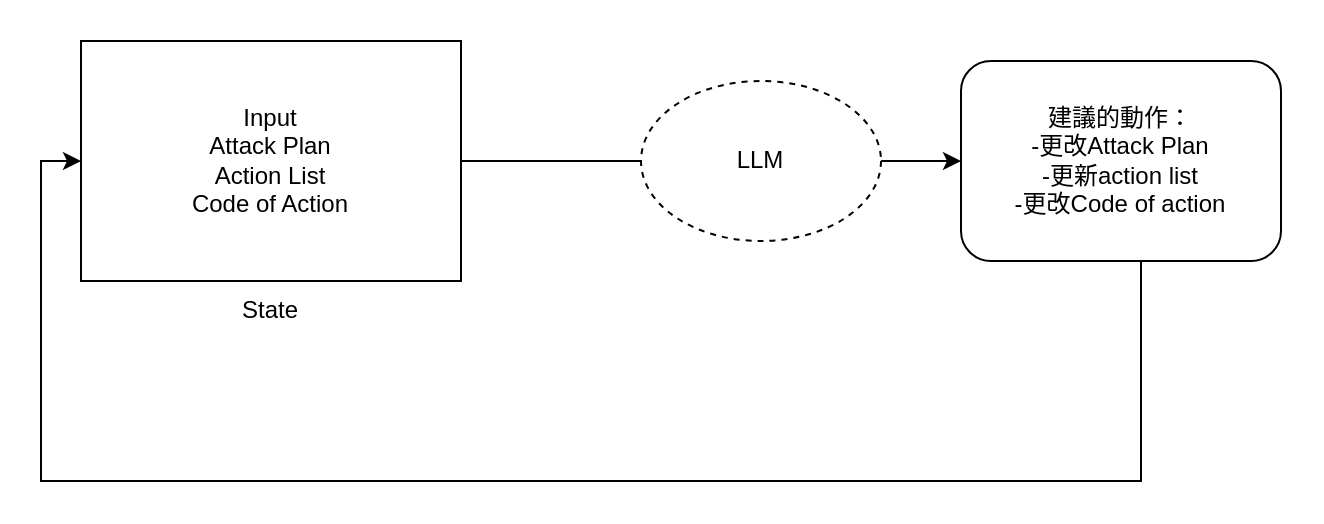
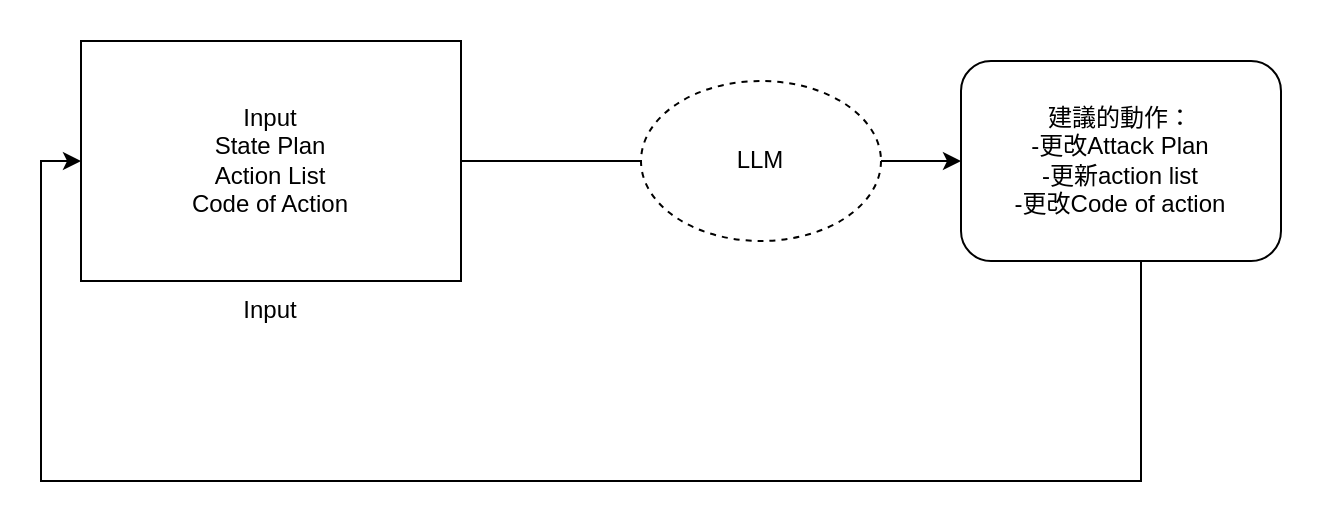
node "Input Attack Plan Action List Code of Action": label "Input Attack Plan Action List Code of Action" -> "Input State Plan Action List Code of Action"
node "State": label "State" -> "Input"
